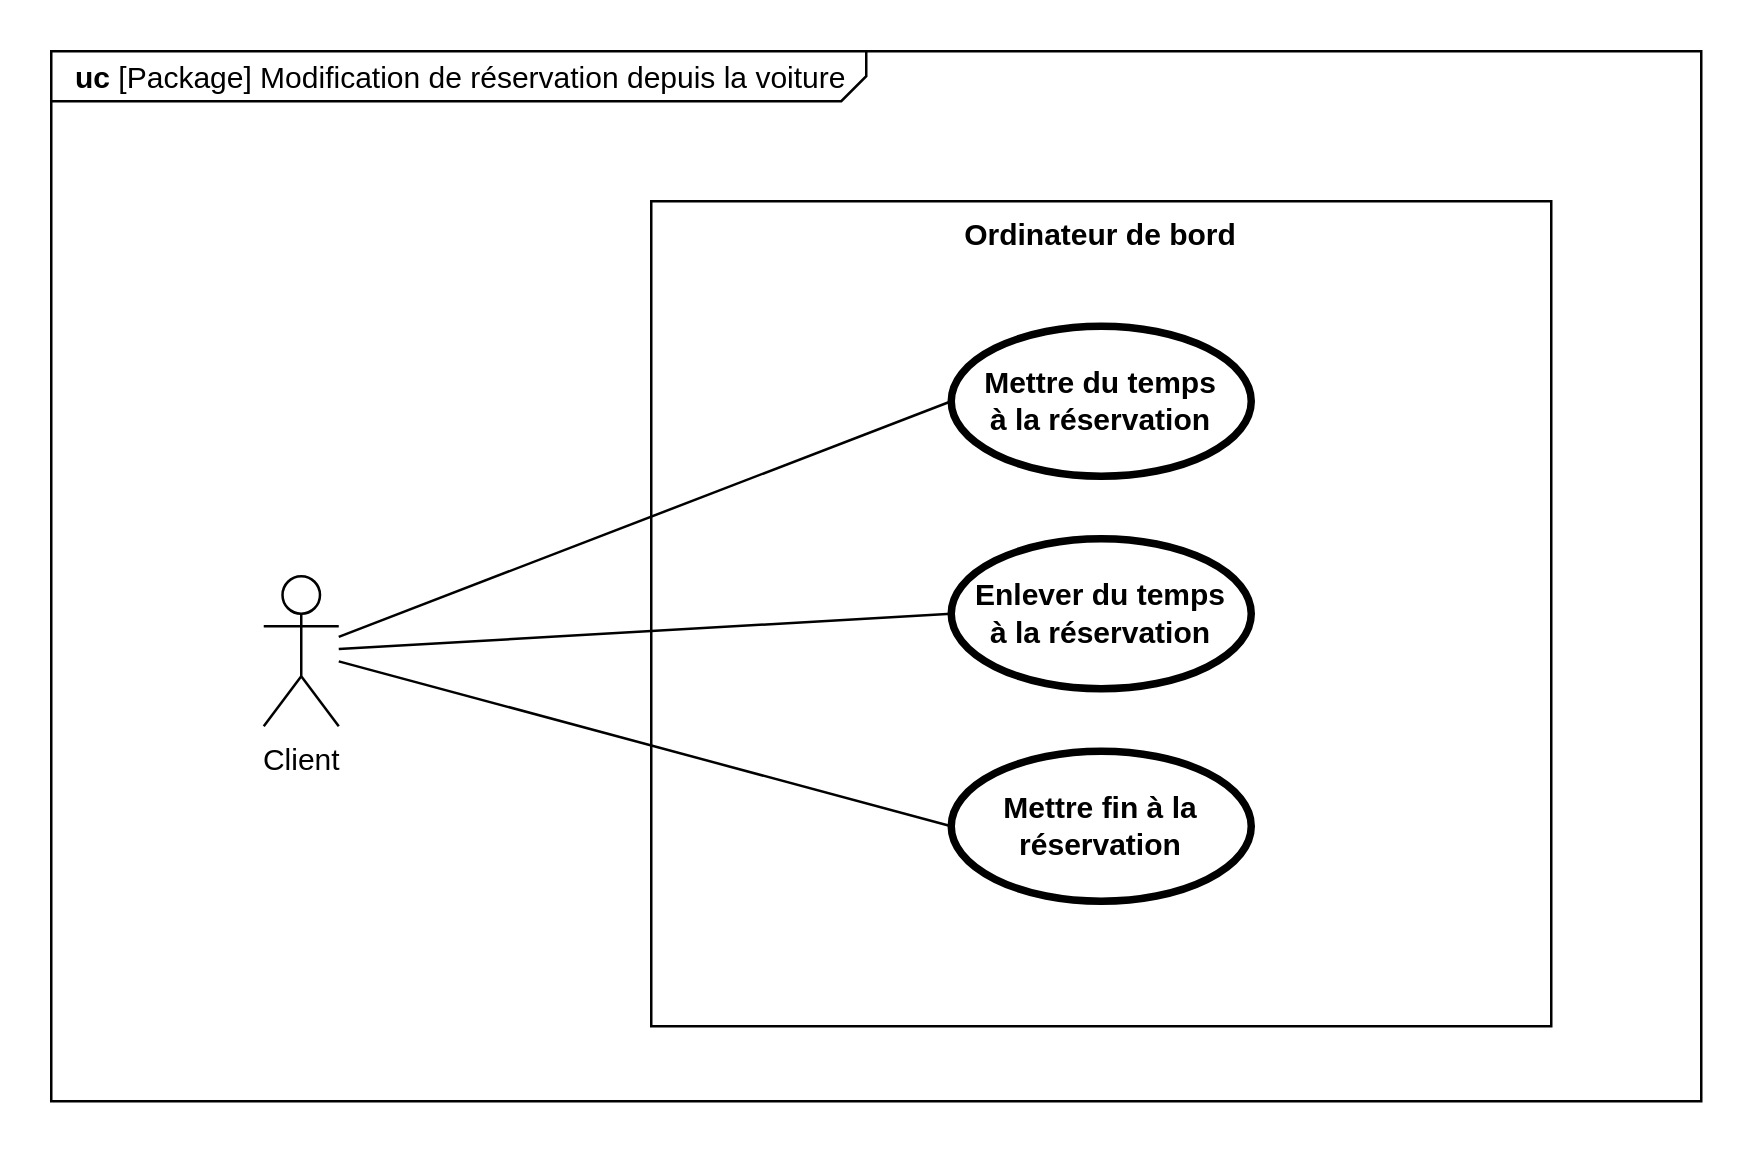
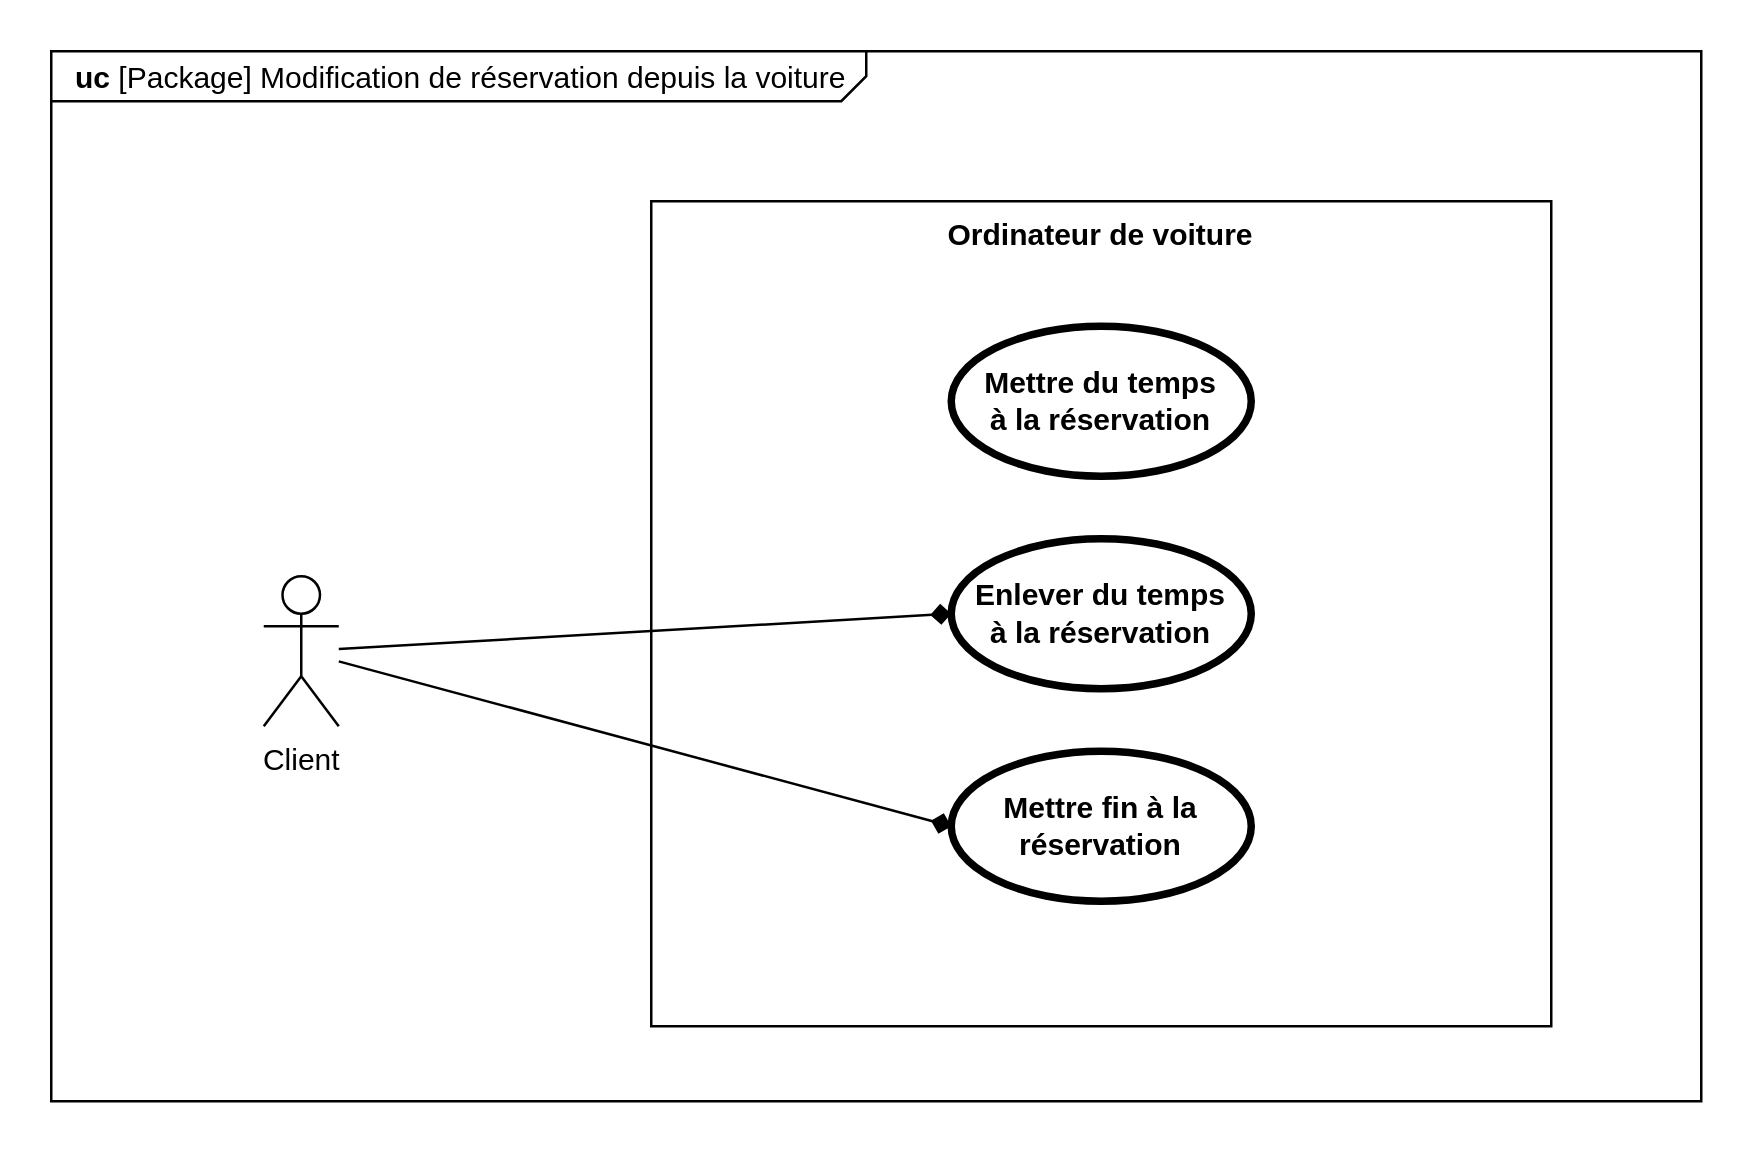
node "Ordinateur de bord": label "Ordinateur de bord" -> "Ordinateur de voiture"
edge "Mettre du temps à la réservation" -- "Client": removed
edge "Enlever du temps à la réservation" -- "Client": arrowhead none -> diamond
edge "Client" -- "Mettre fin à la réservation": arrowhead none -> diamond
